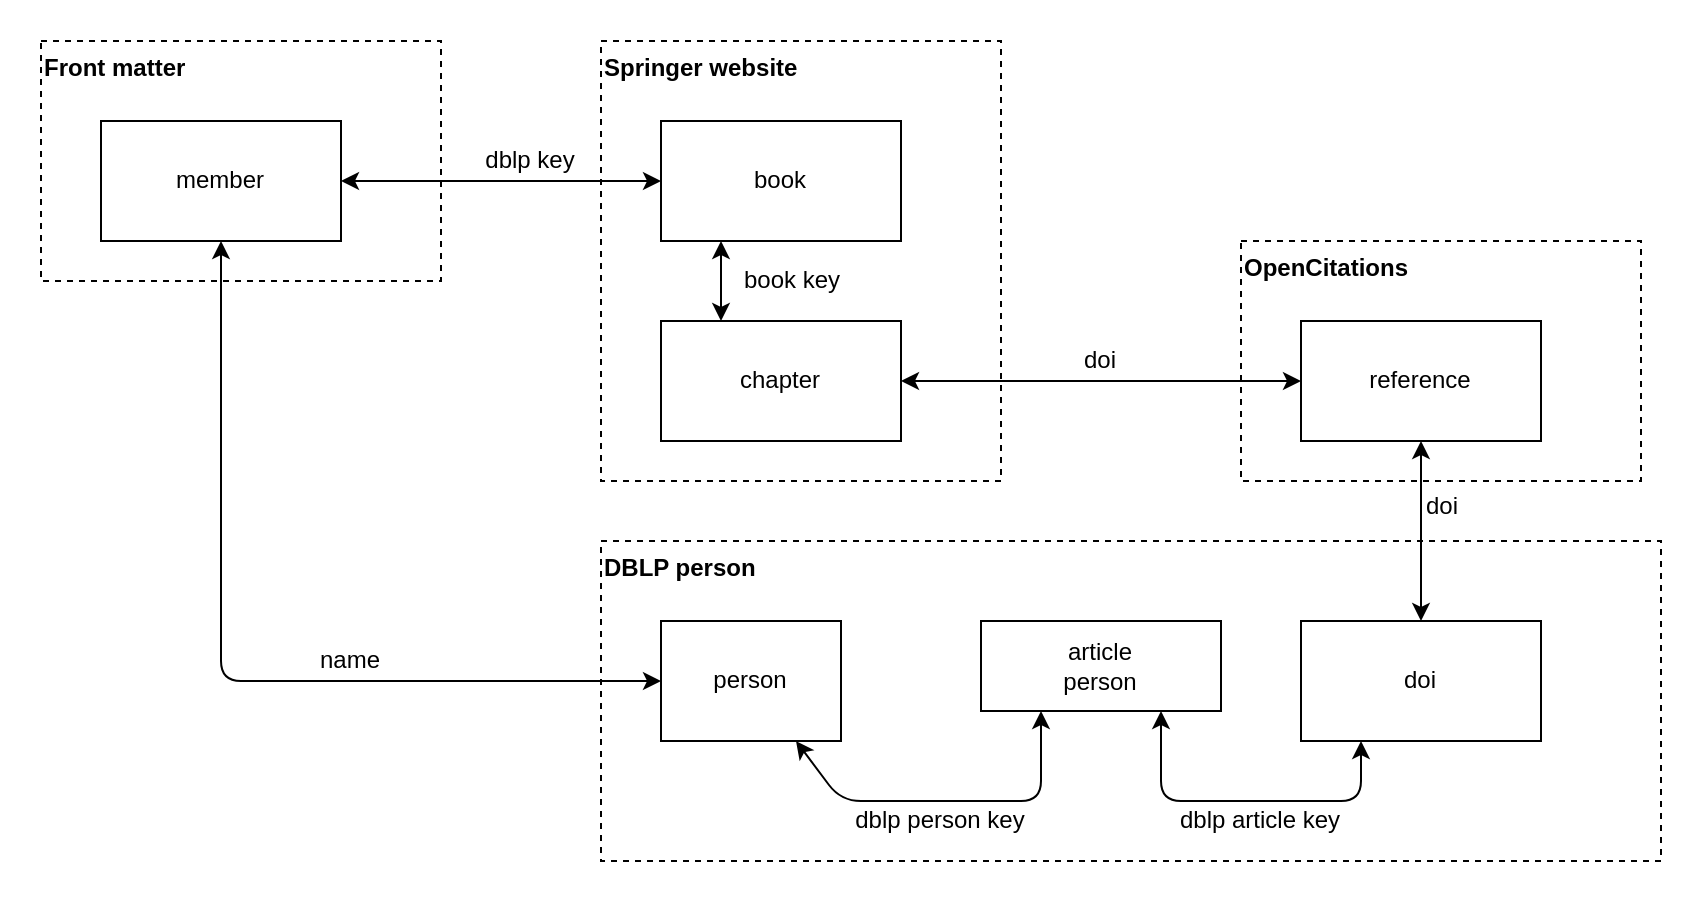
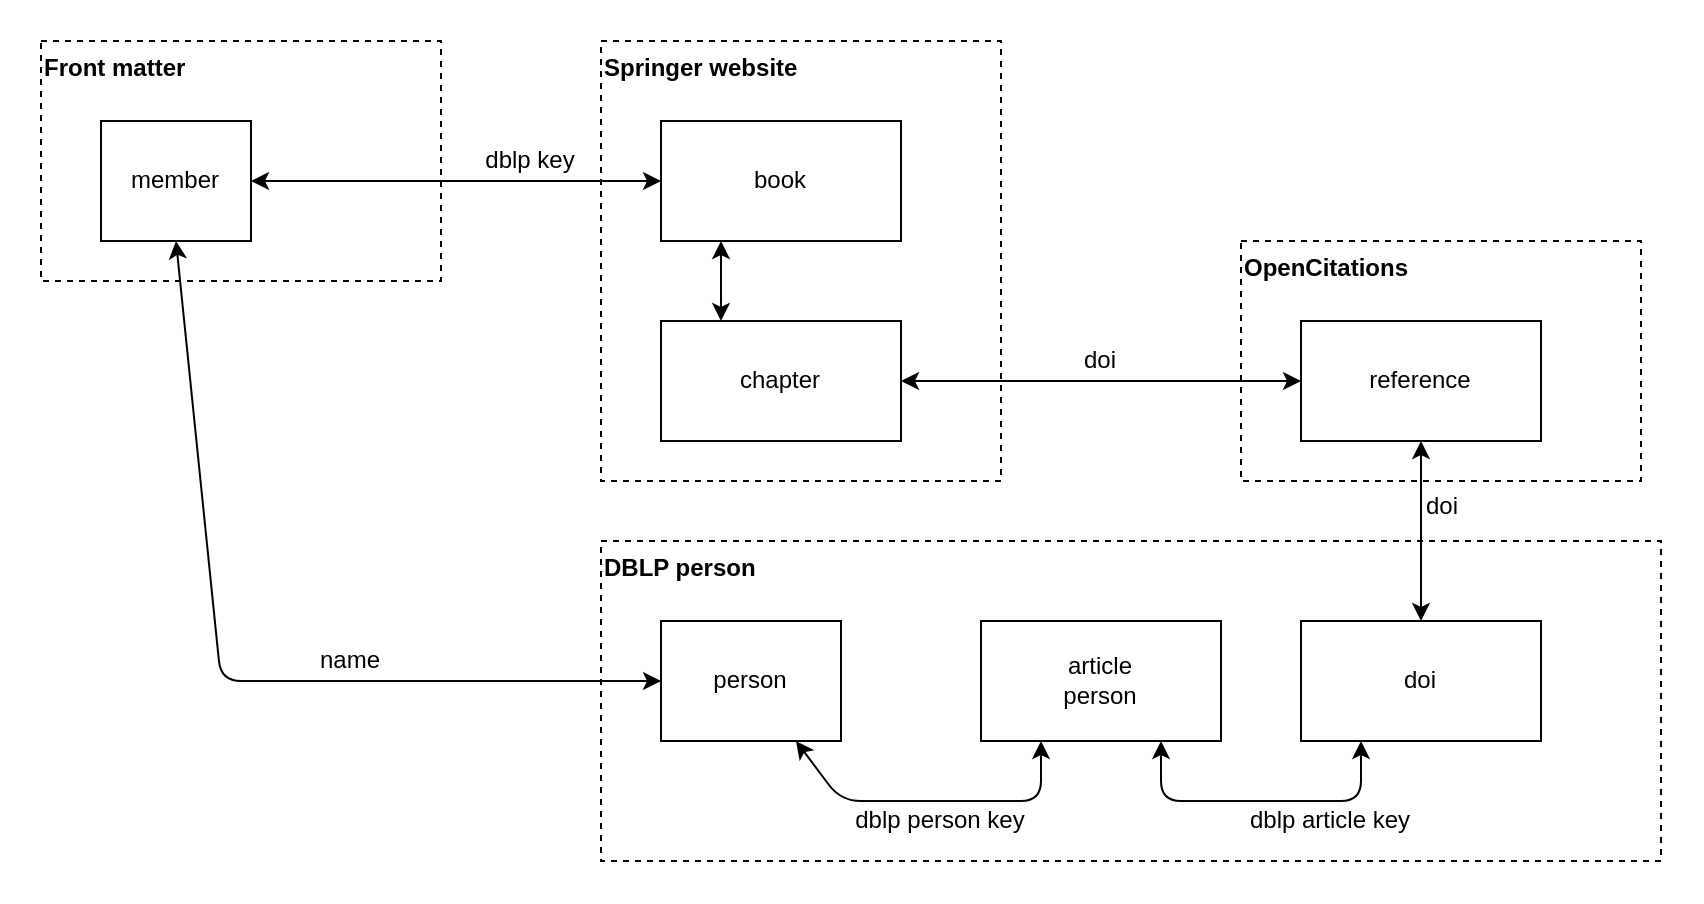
node "member": size 240x120 -> 150x120
node "book key": removed
node "article person": size 240x90 -> 240x120
node "dblp article key": moved (1261, 821) -> (1331, 821)
